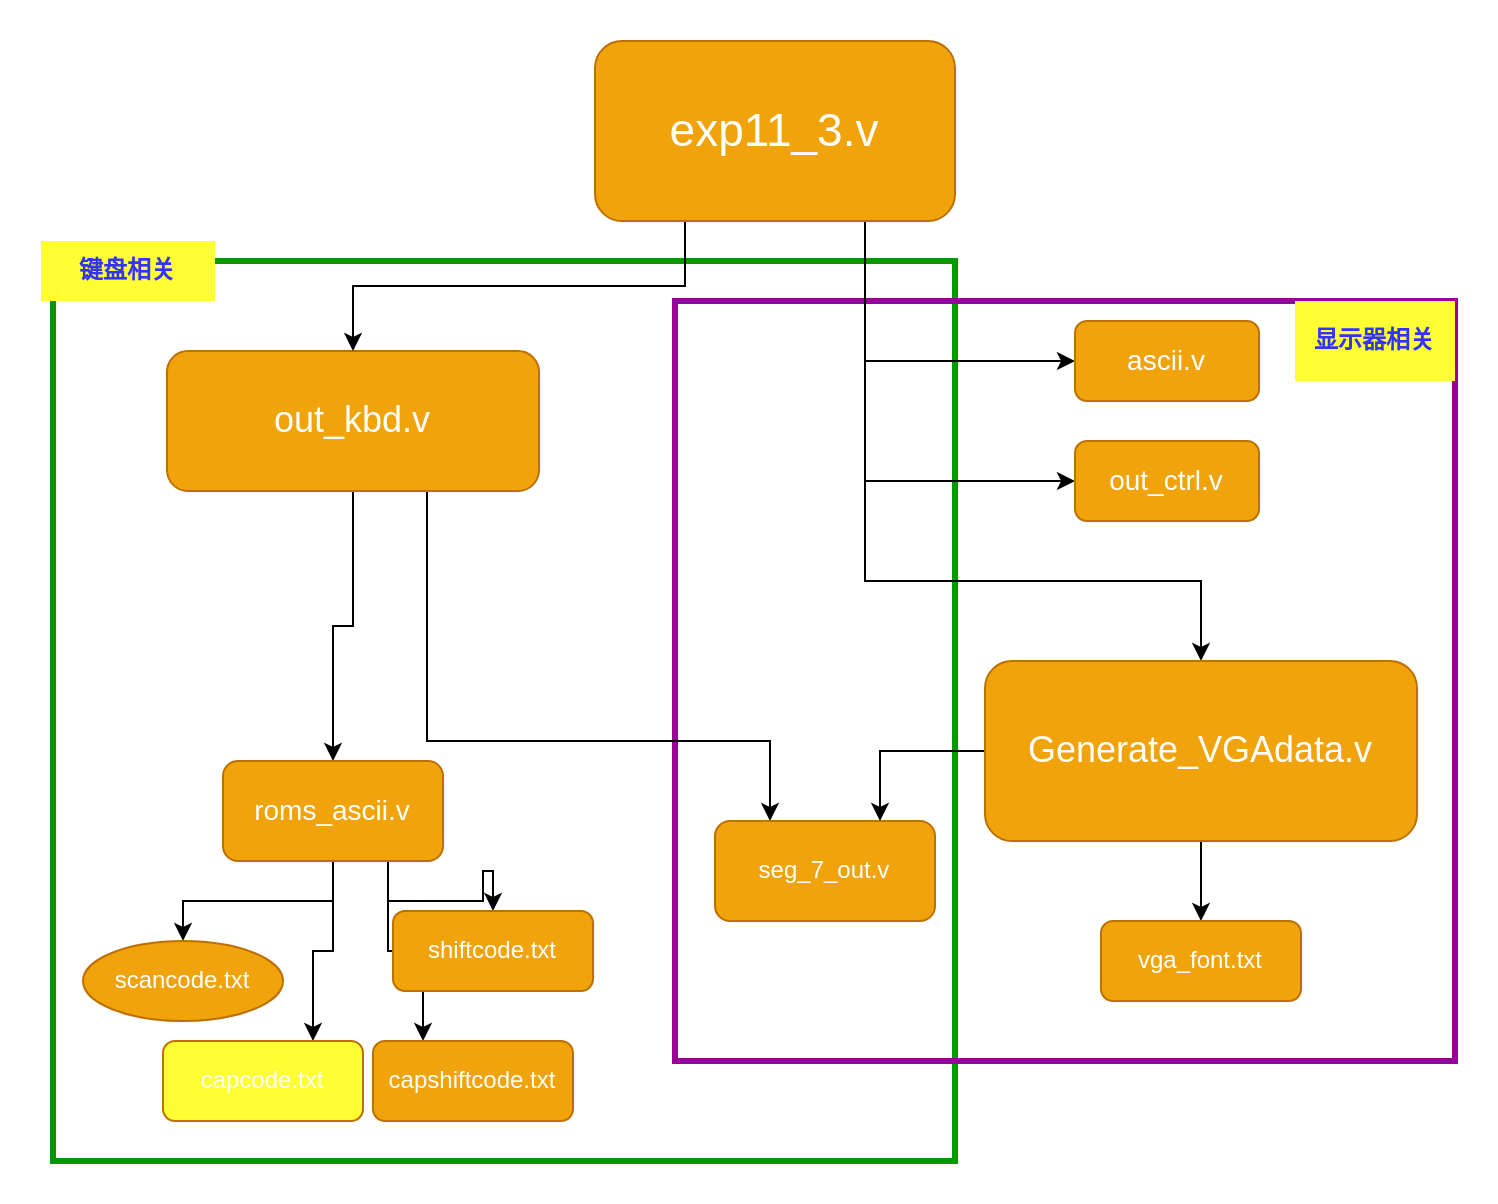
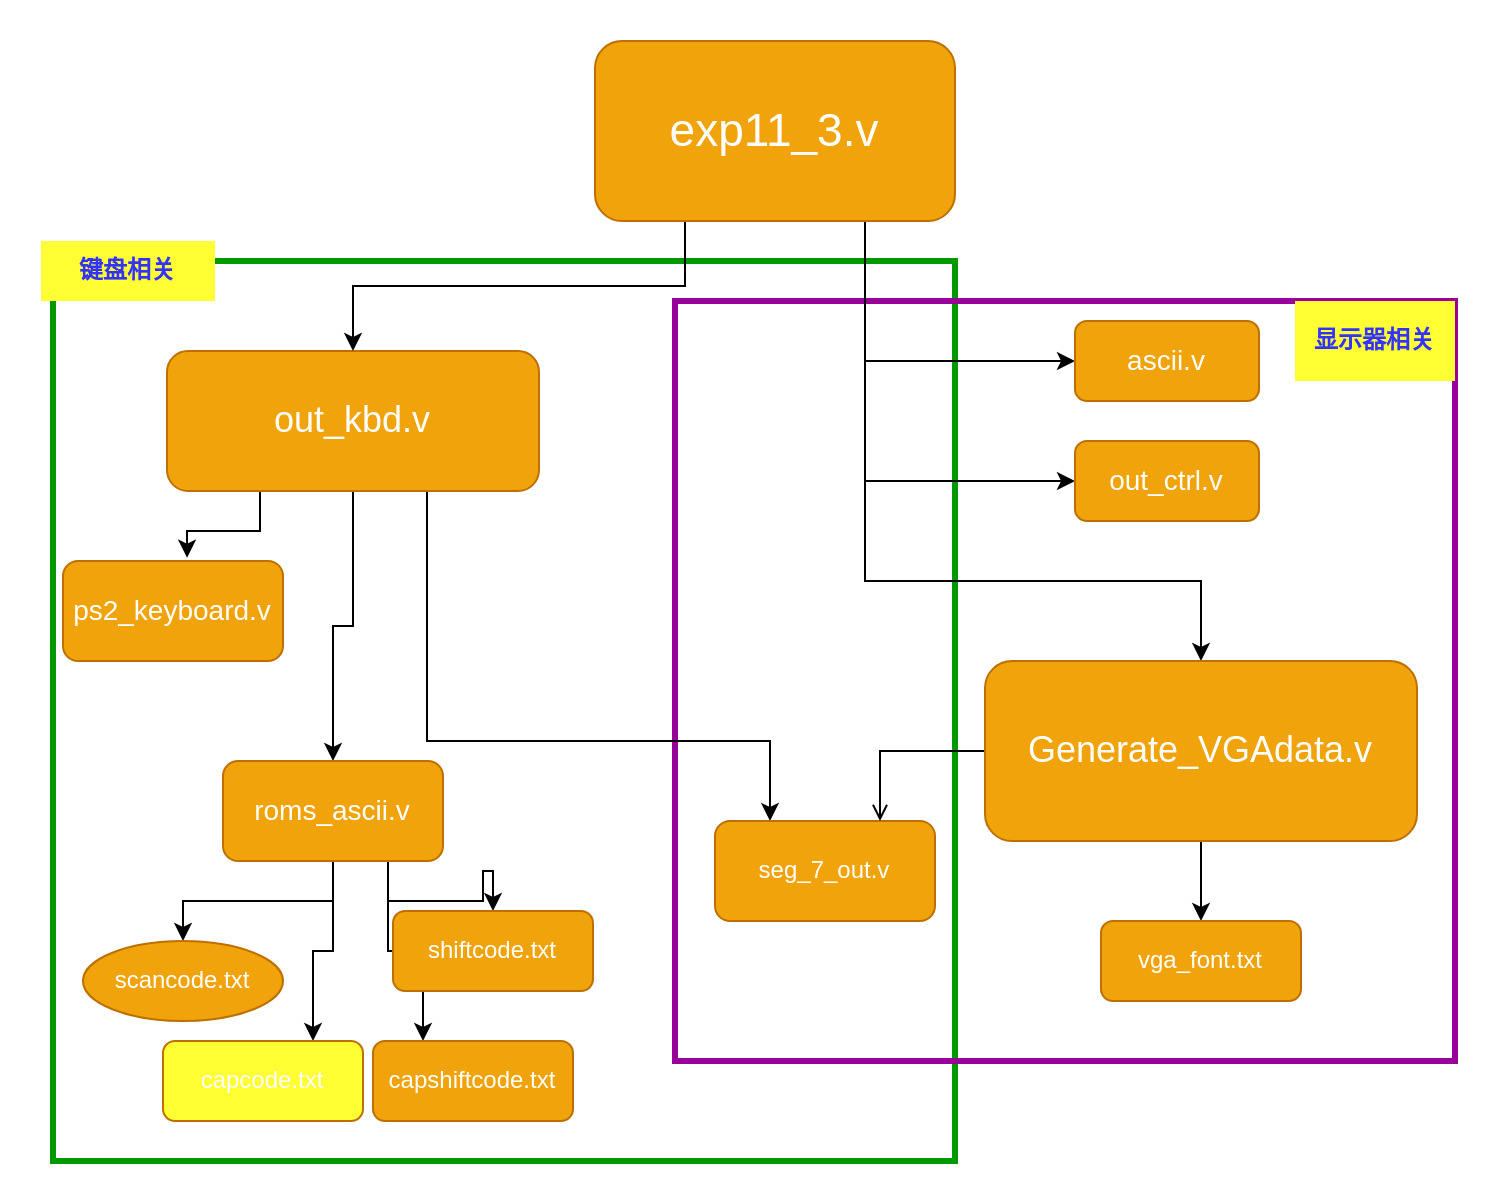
edge "out_kbd.v" -> "ps2_keyboard.v": added
node "ps2_keyboard.v": added
edge "Generate_VGAdata.v" -> "seg_7_out.v": arrowhead classic -> open
